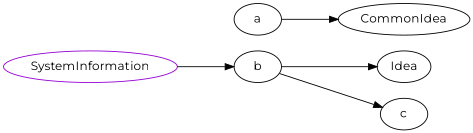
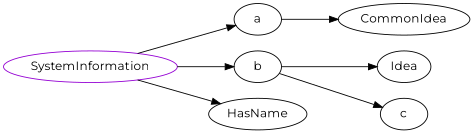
edge "SystemInformation" -> "a": added
node "HasName": added
